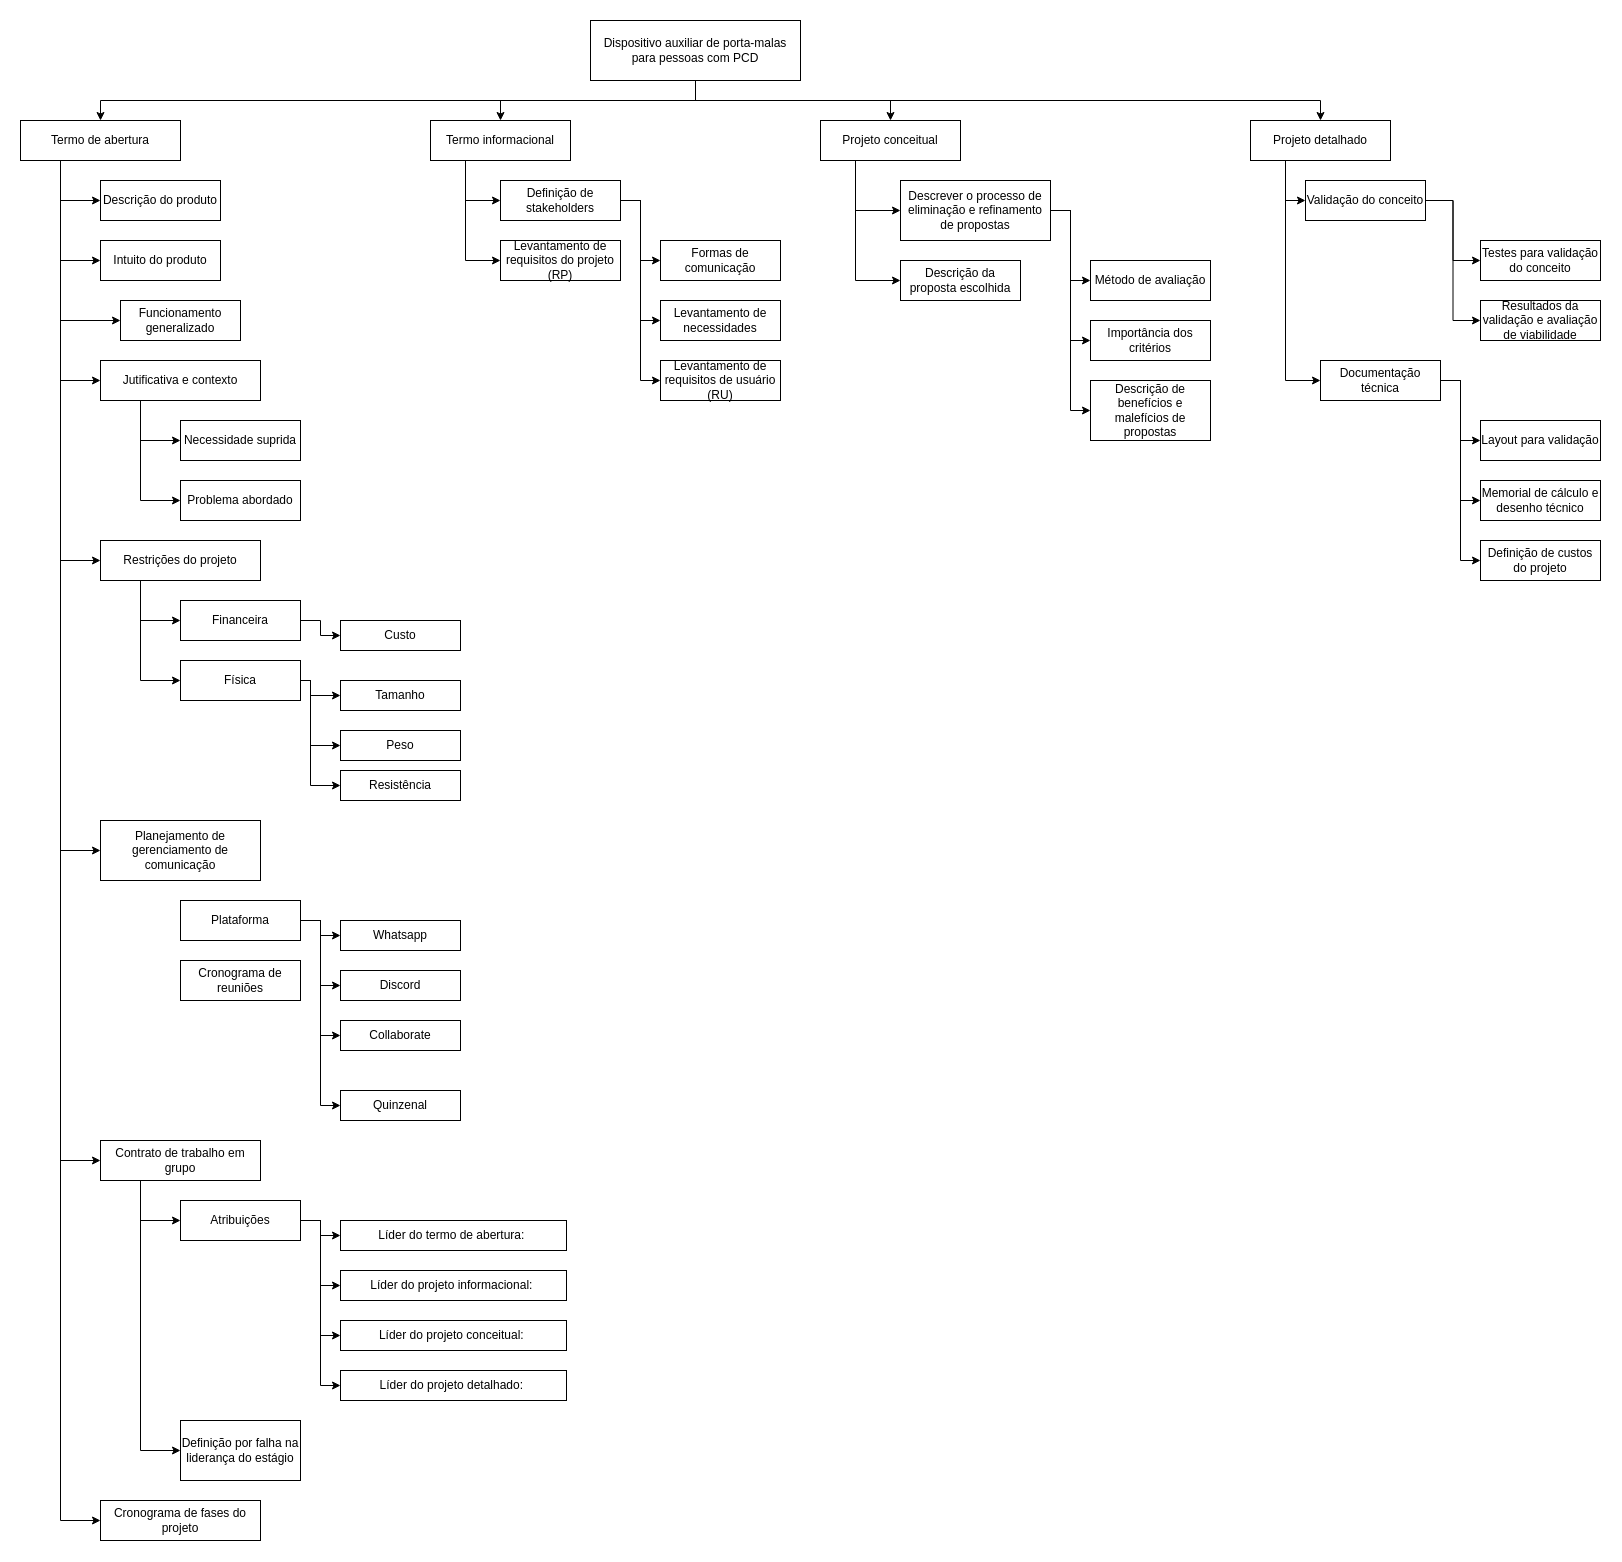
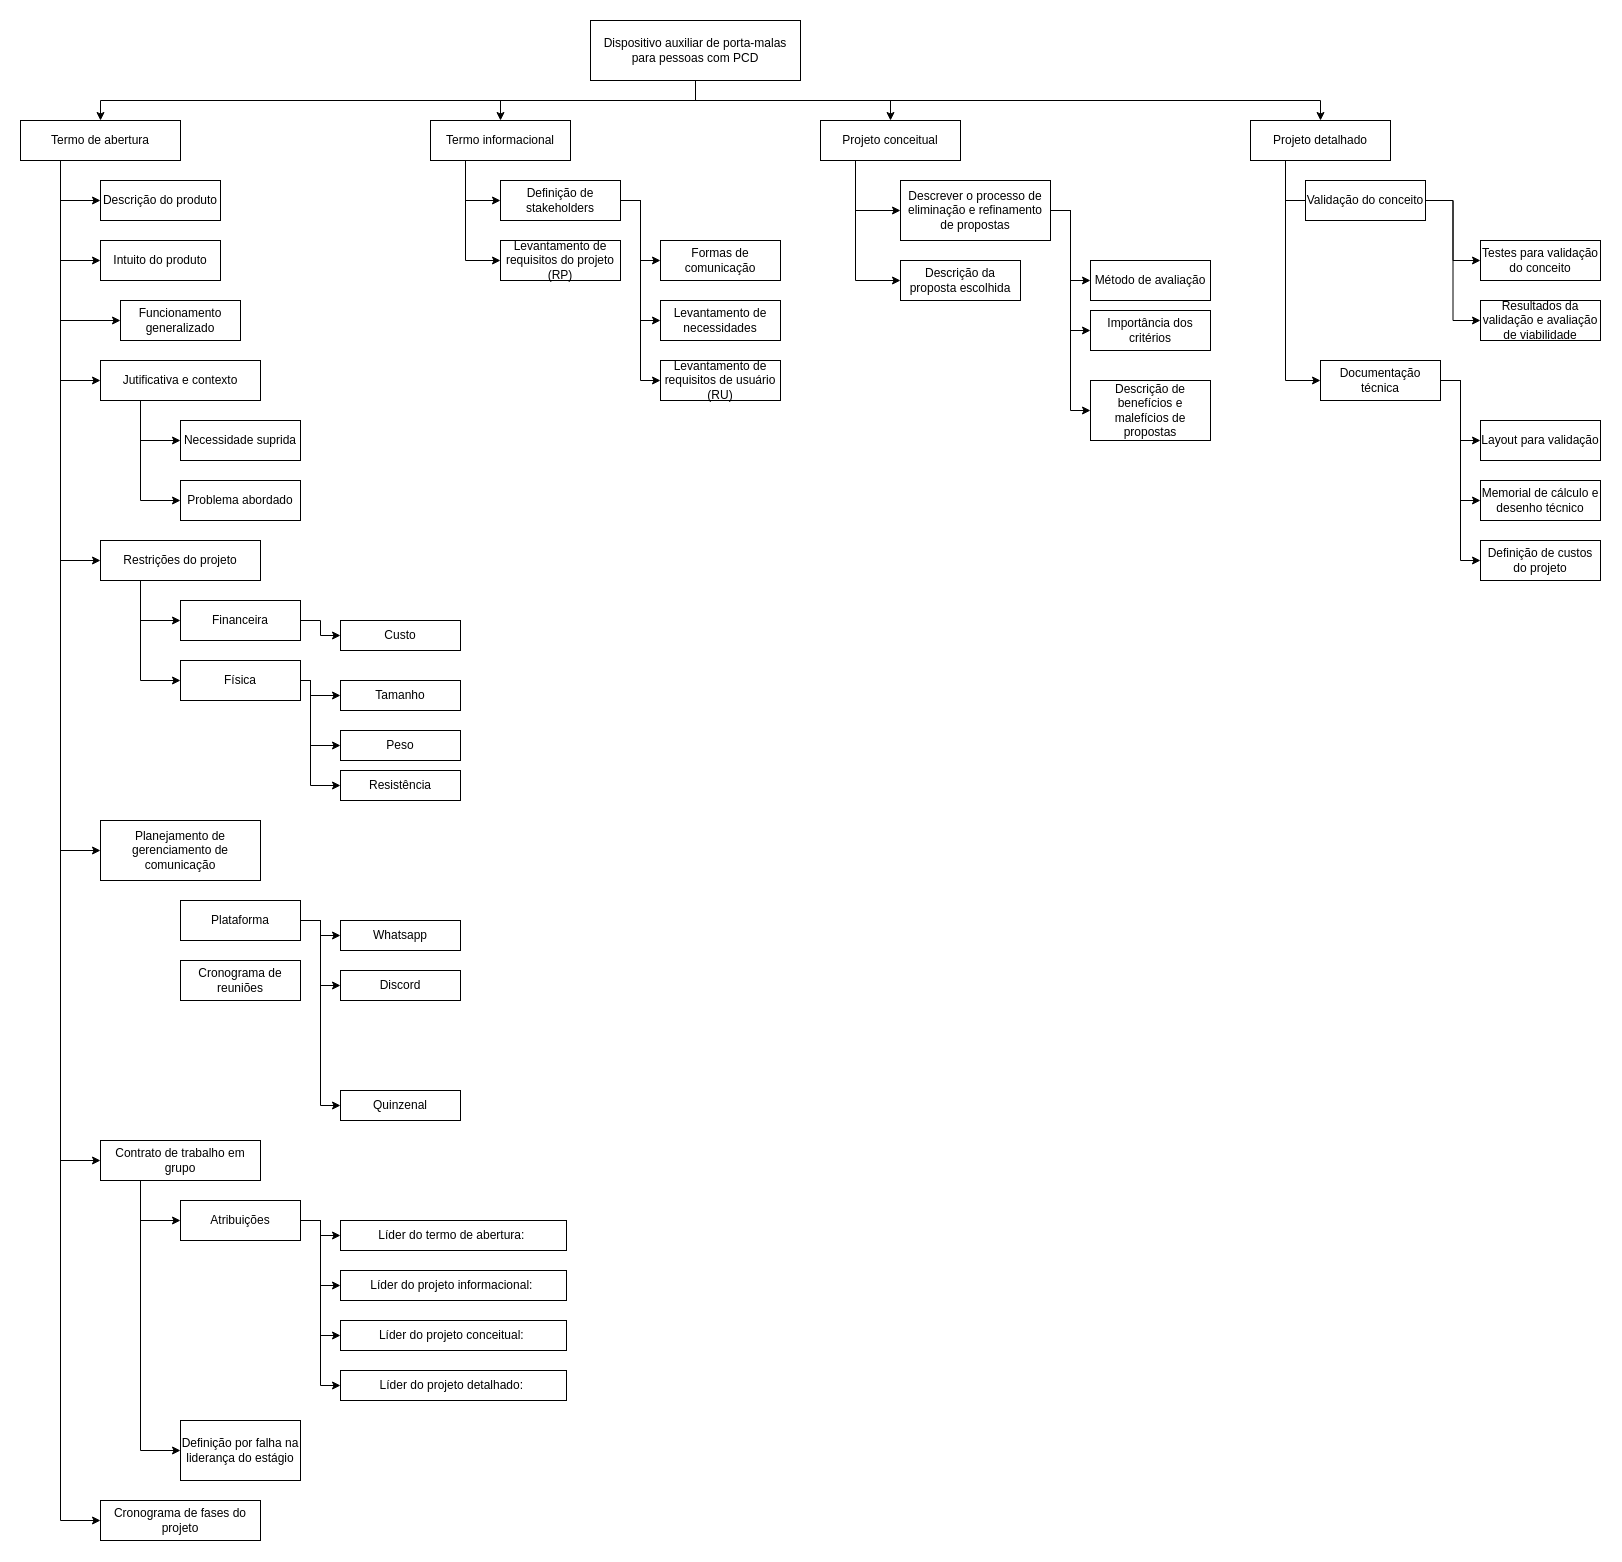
edge "Projeto detalhado" -> "Validação do conceito": arrowhead classic -> none
node "Importância dos critérios": moved (1151, 341) -> (1151, 331)
edge "Plataforma" -> "Collaborate": removed
node "Collaborate": removed
